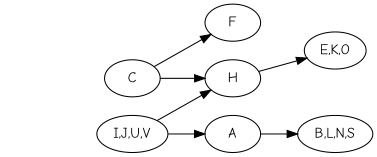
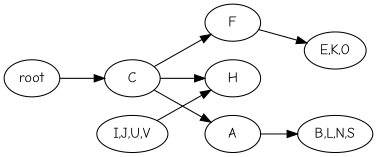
edge "H" -> "E,K,O": now "F" -> "E,K,O"
node "root": added
edge "I,J,U,V" -> "A": now "C" -> "A"
